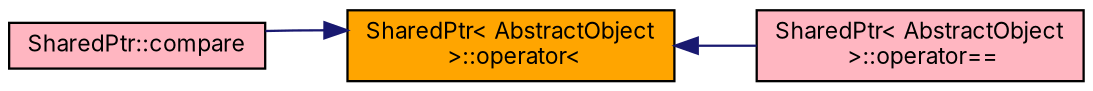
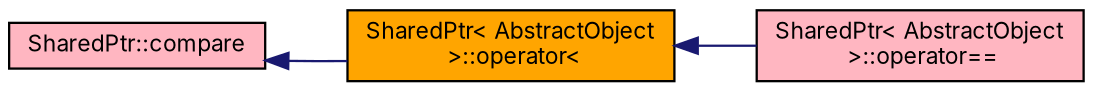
edge "SharedPtr::compare" -> "SharedPtr< AbstractObject >::operator<": reversed
